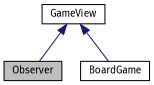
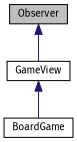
edge "Observer" -> "GameView": reversed
